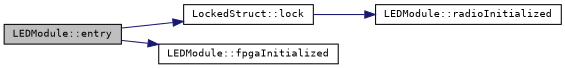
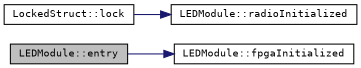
edge "LEDModule::entry" -> "LockedStruct::lock": removed
